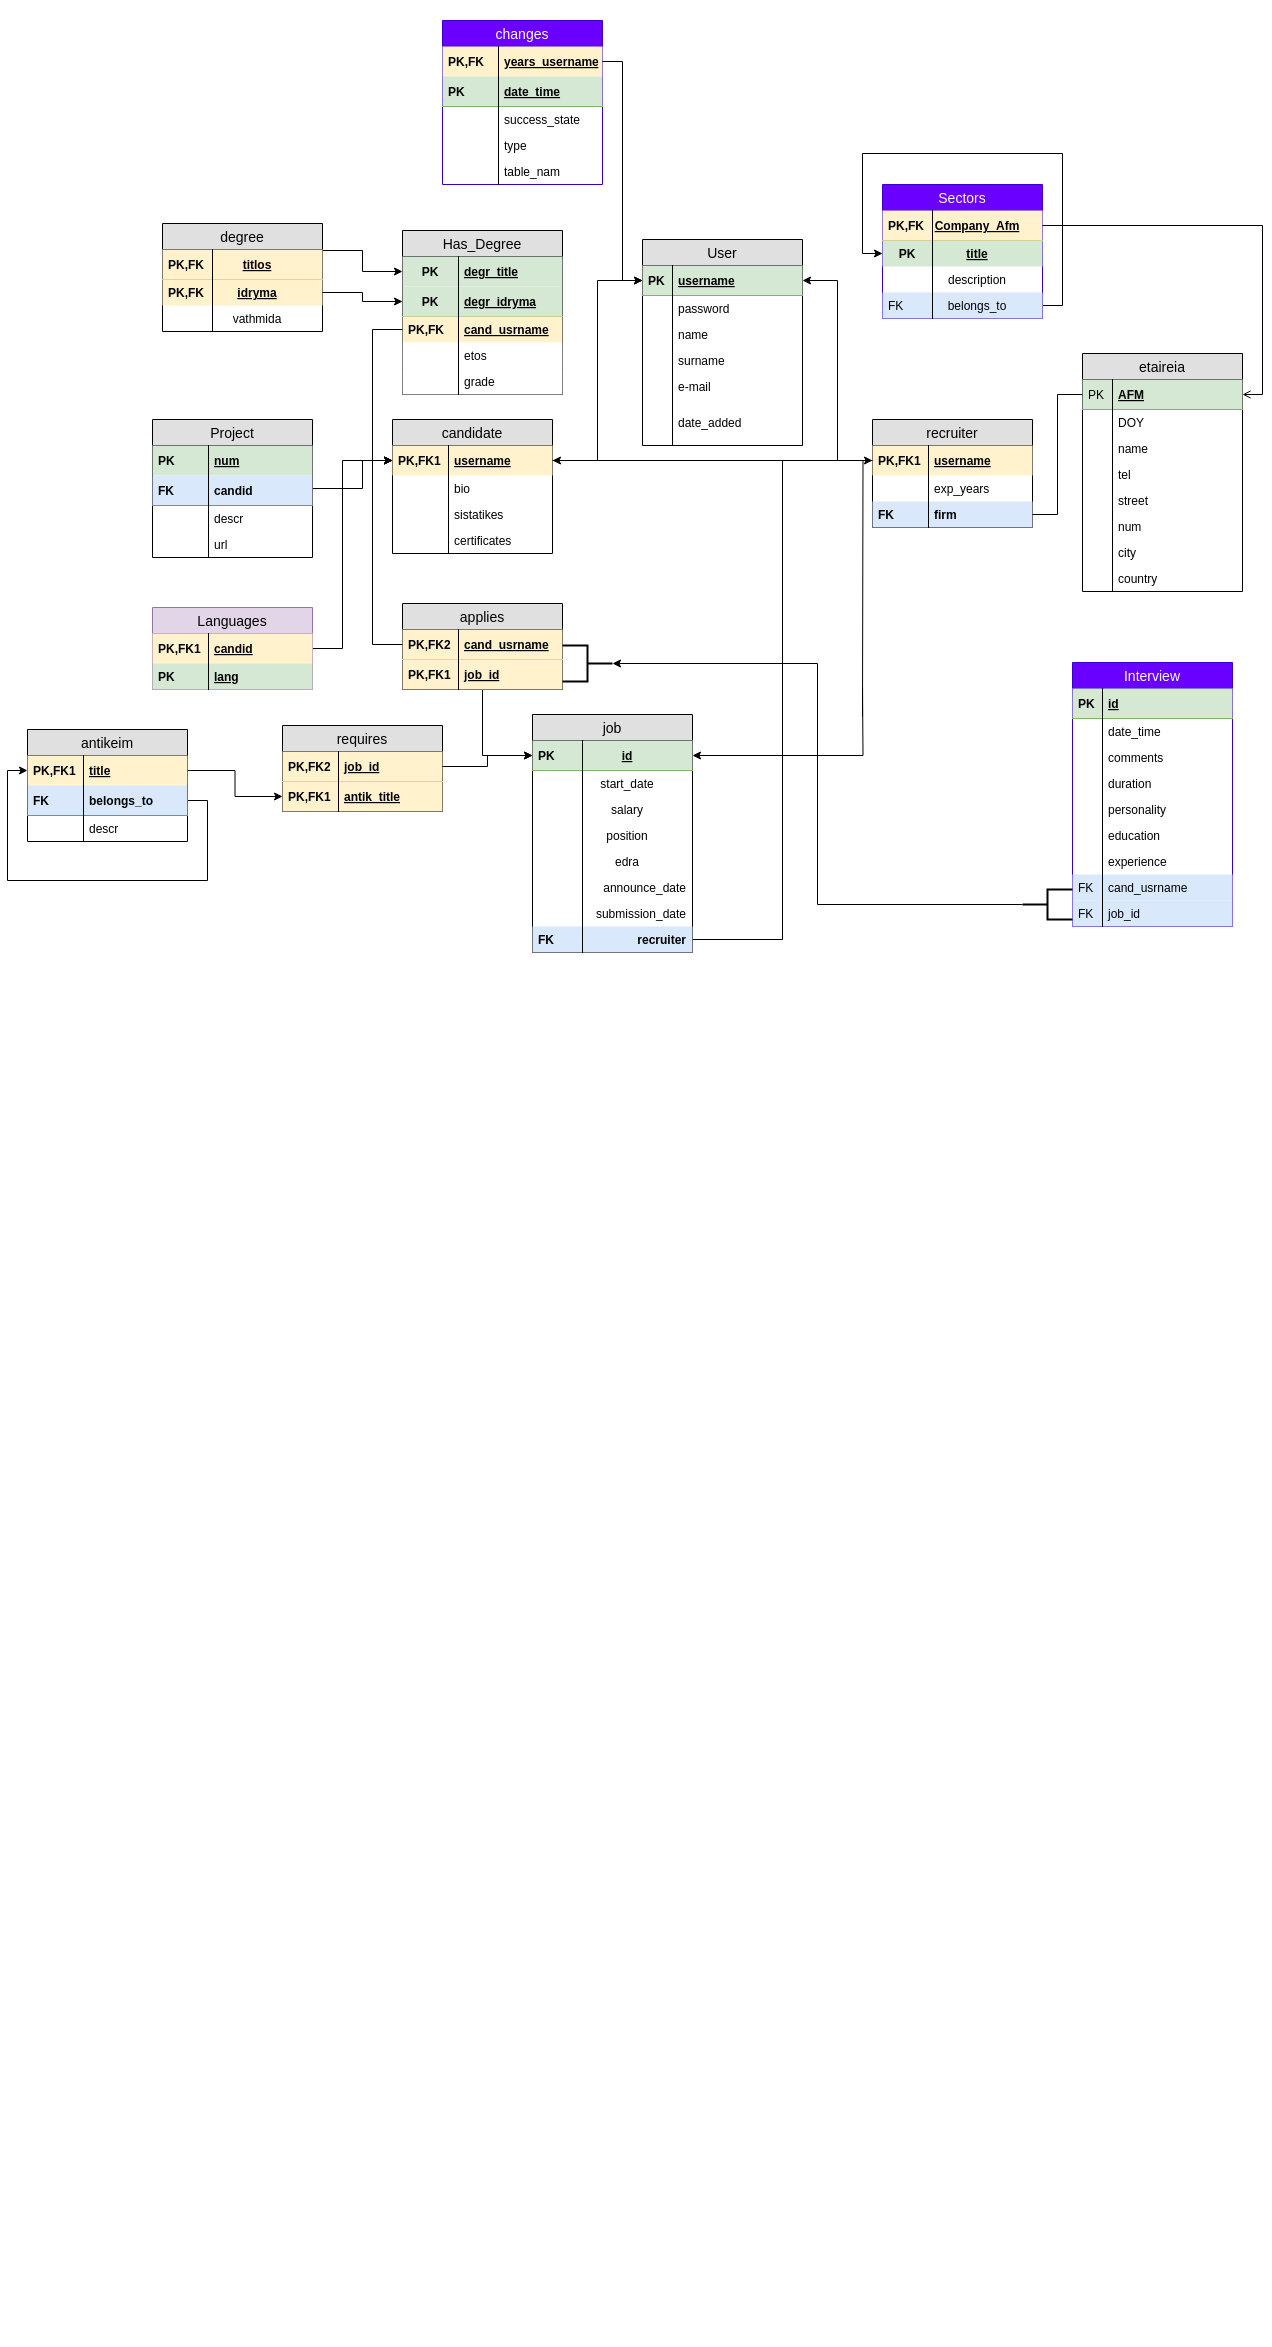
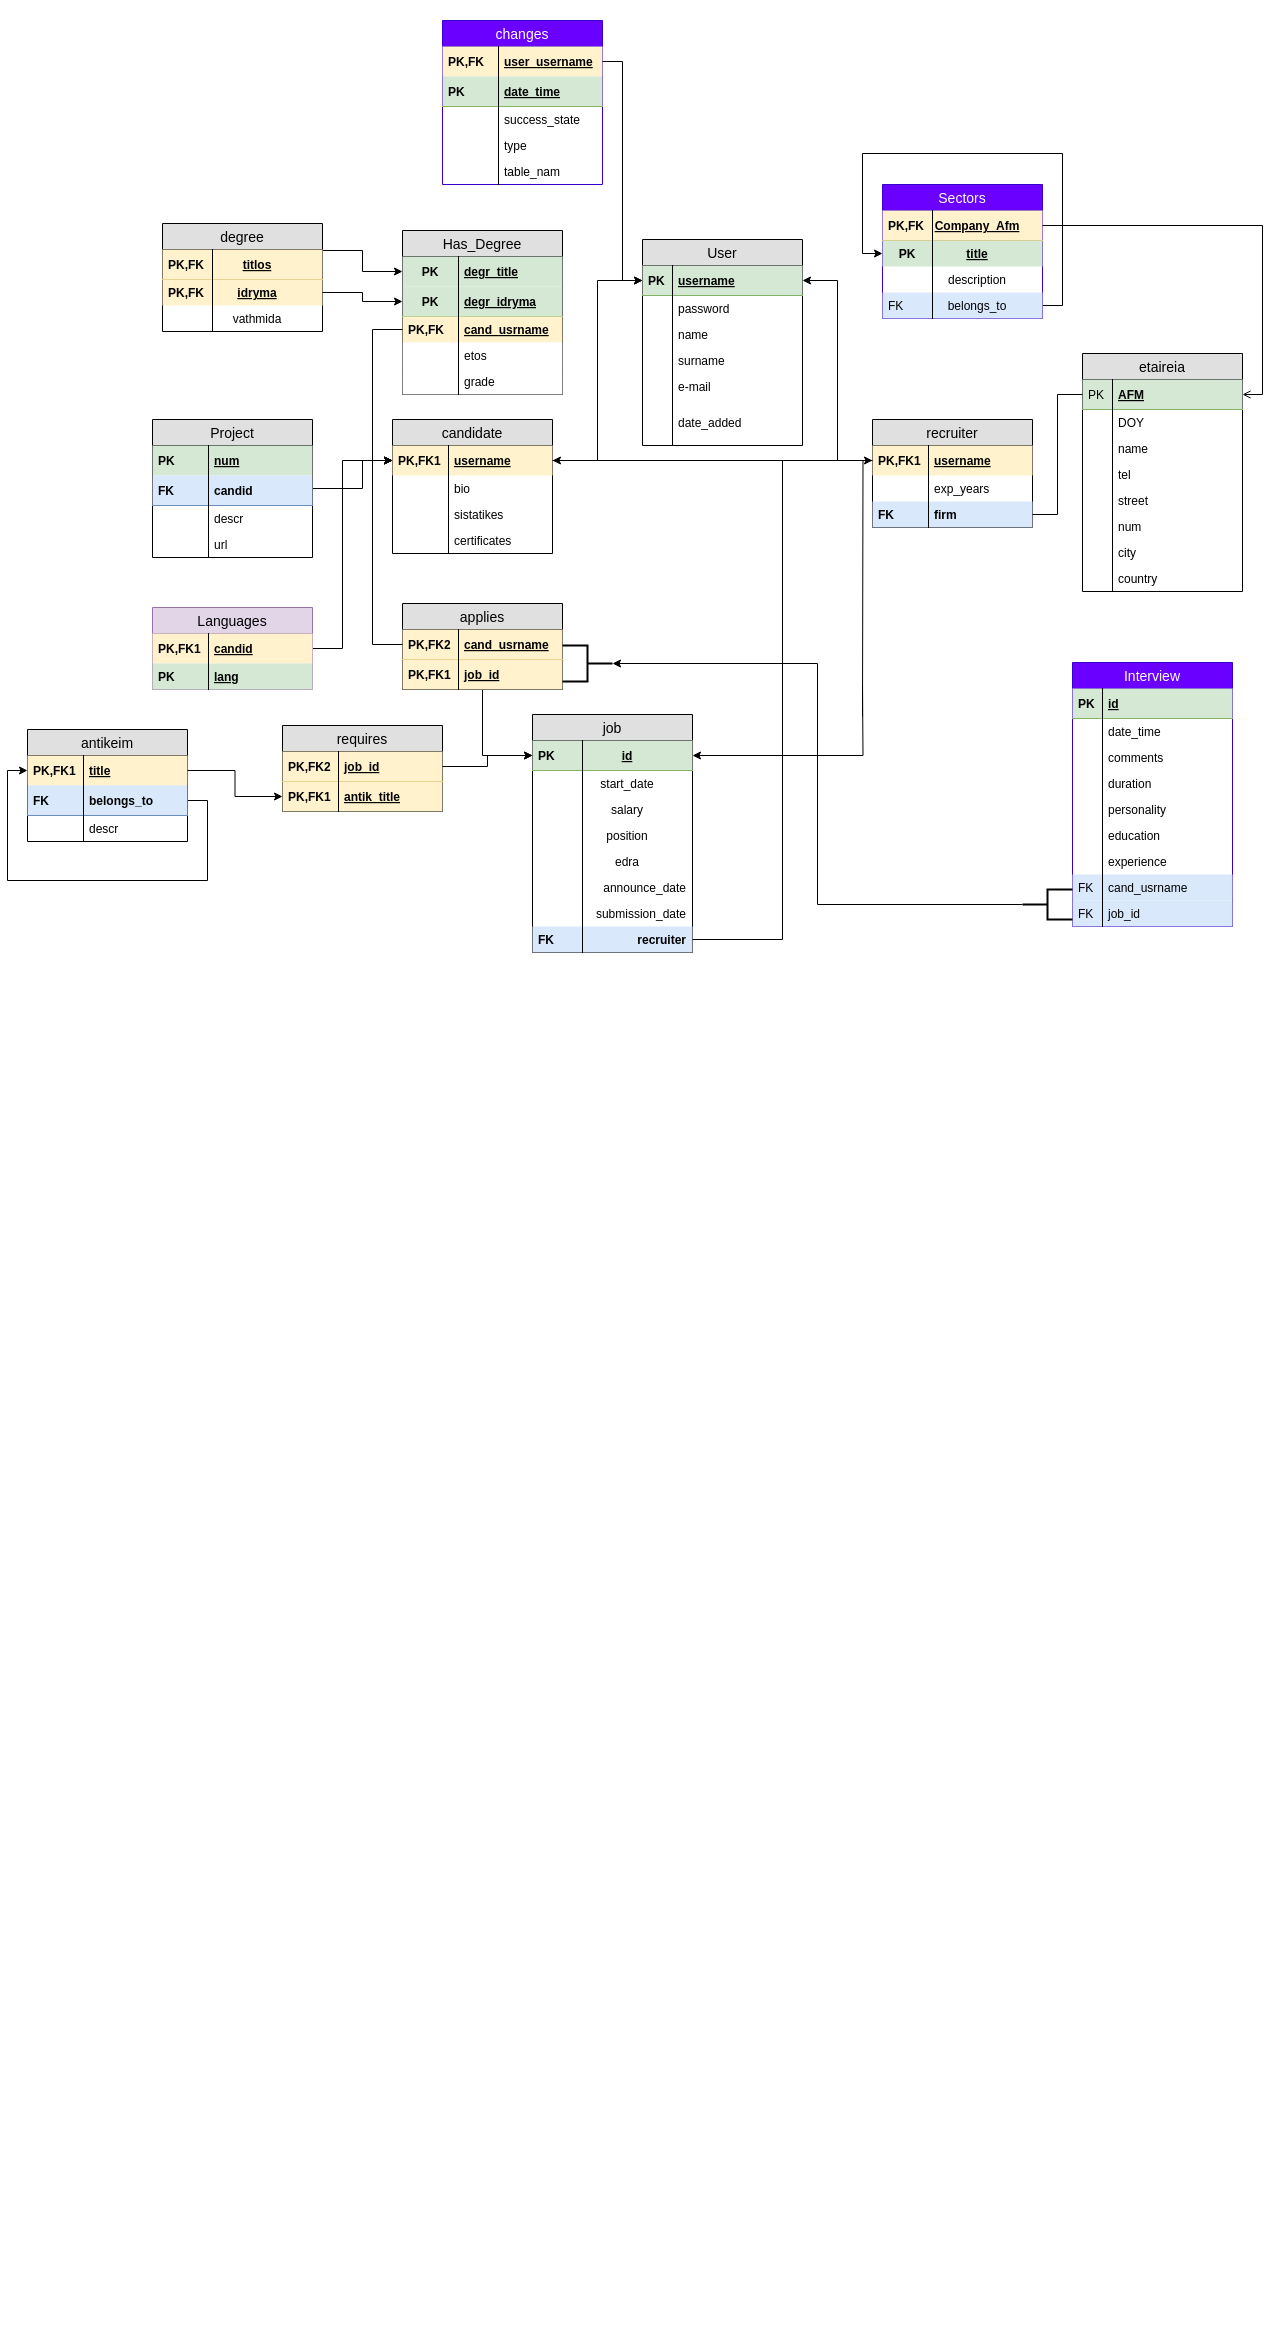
node "years_username": label "years_username" -> "user_username"
